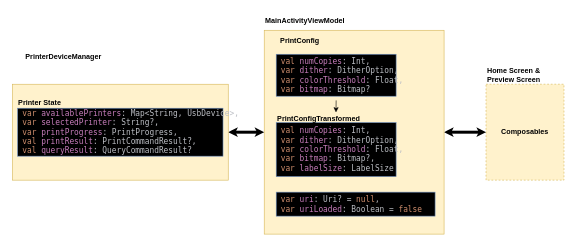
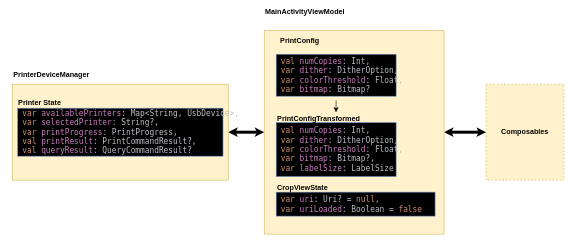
node "MainActivityViewModel": moved (302, 21) -> (302, 12)
node "PrinterDeviceManager": moved (62, 57) -> (50, 75)
node "Home Screen & Preview Screen": removed
node "CropViewState": added
